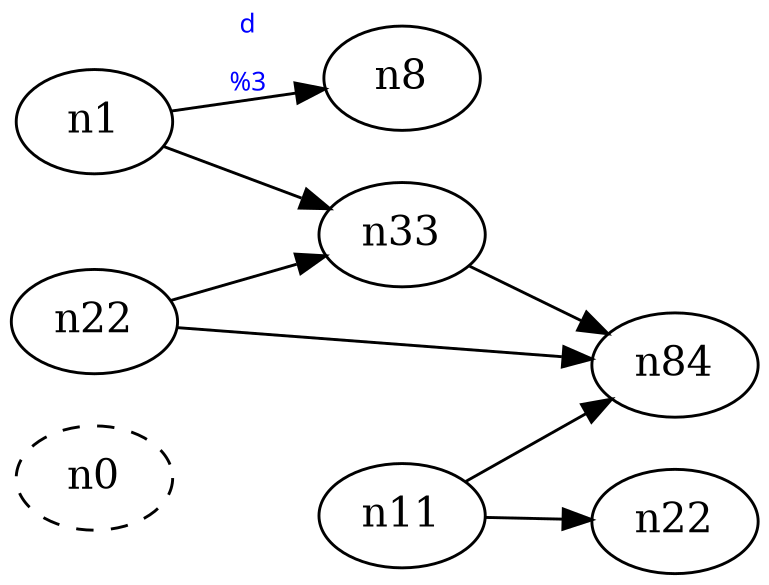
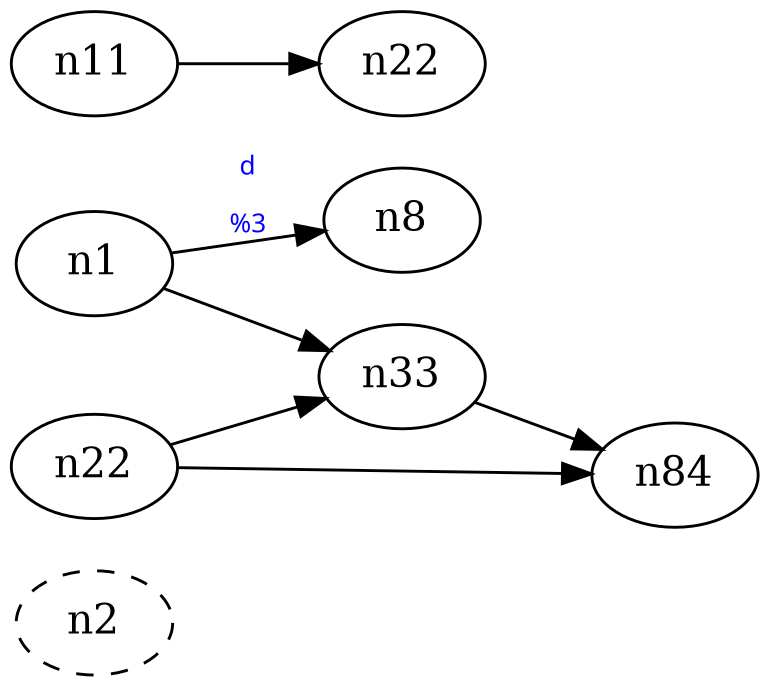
edge "n11" -> "n84": removed
node "n0": label "n0" -> "n2"
